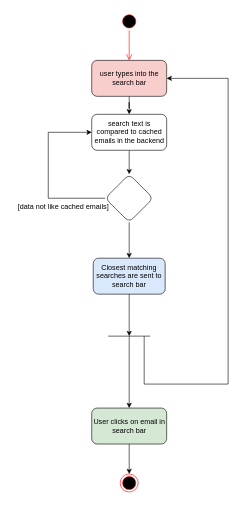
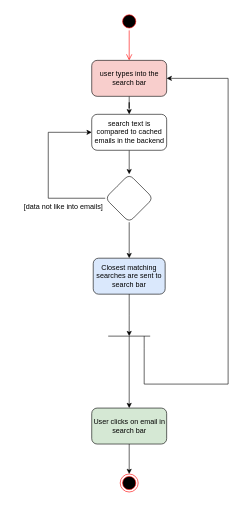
node "[data not like cached emails]": label "[data not like cached emails]" -> "[data not like into emails]"
